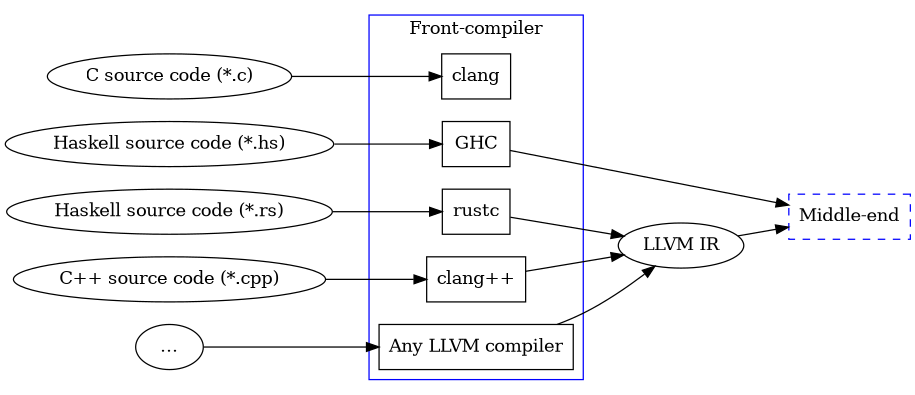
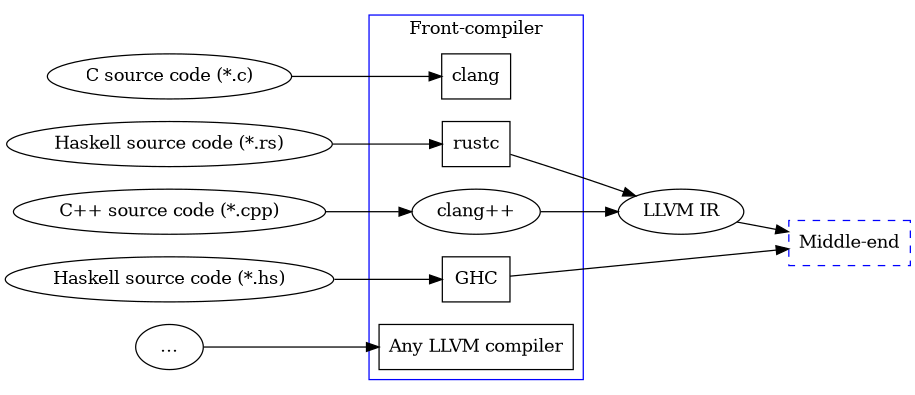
node "clang++": shape box -> ellipse
edge "Any LLVM compiler" -> "LLVM IR": removed
